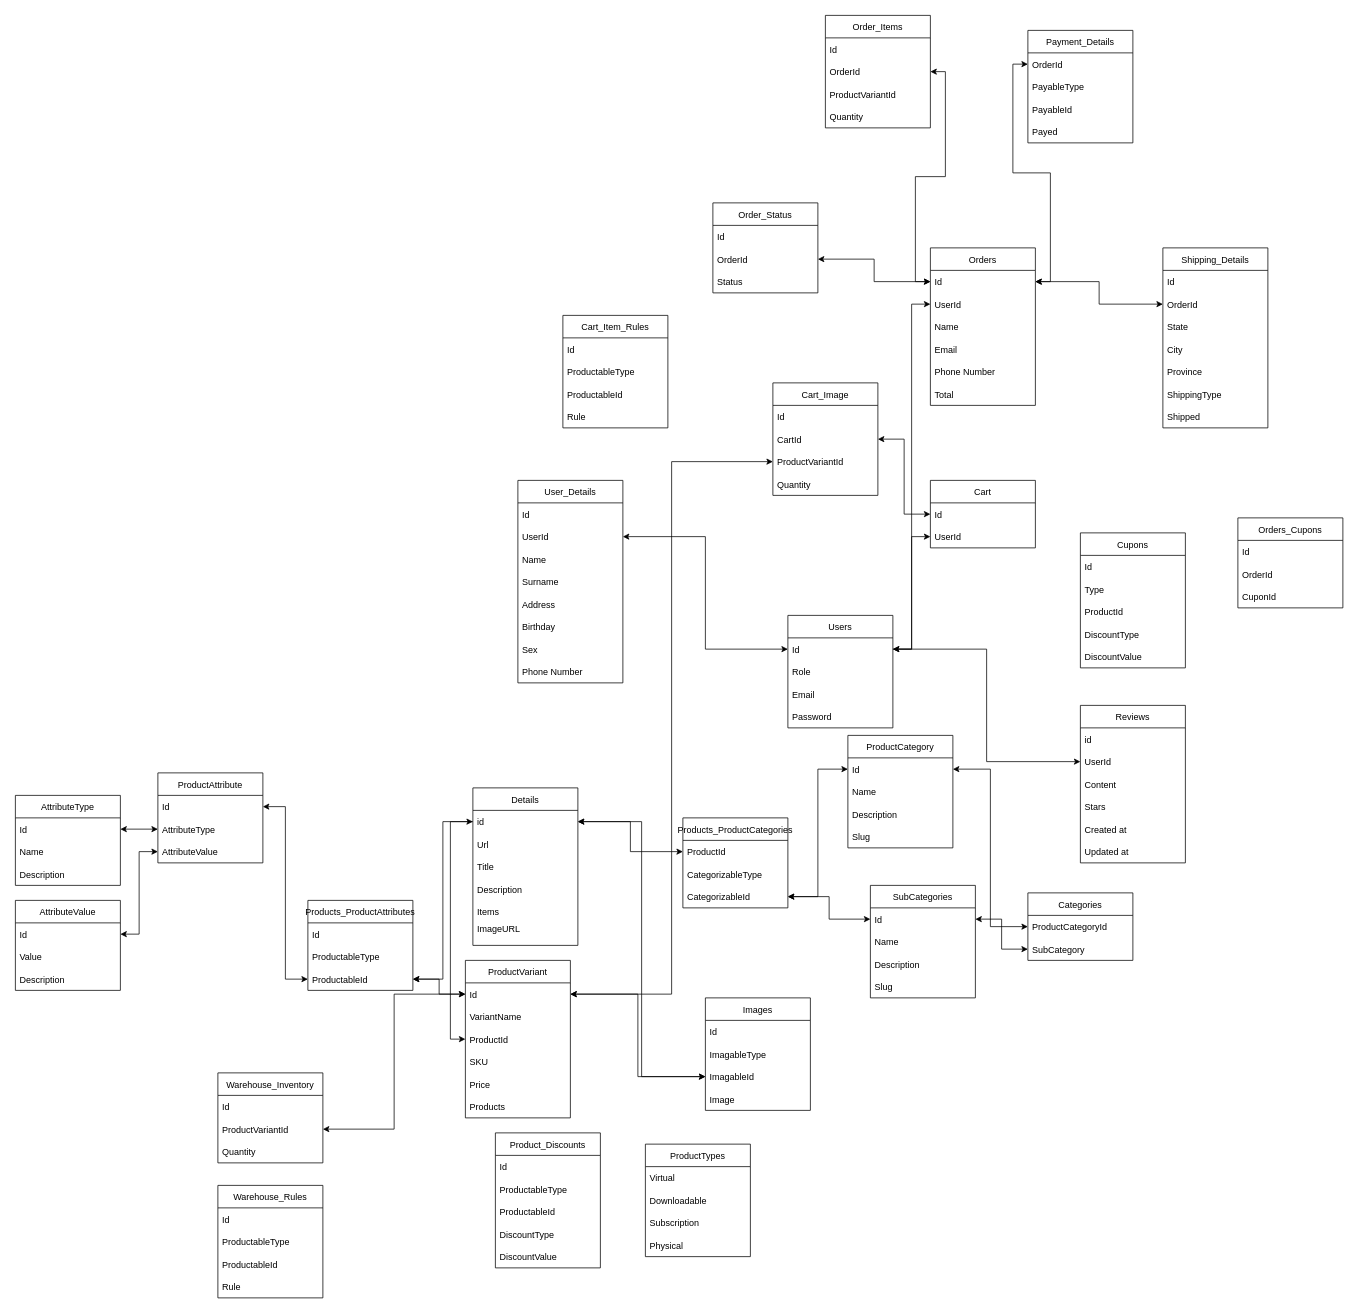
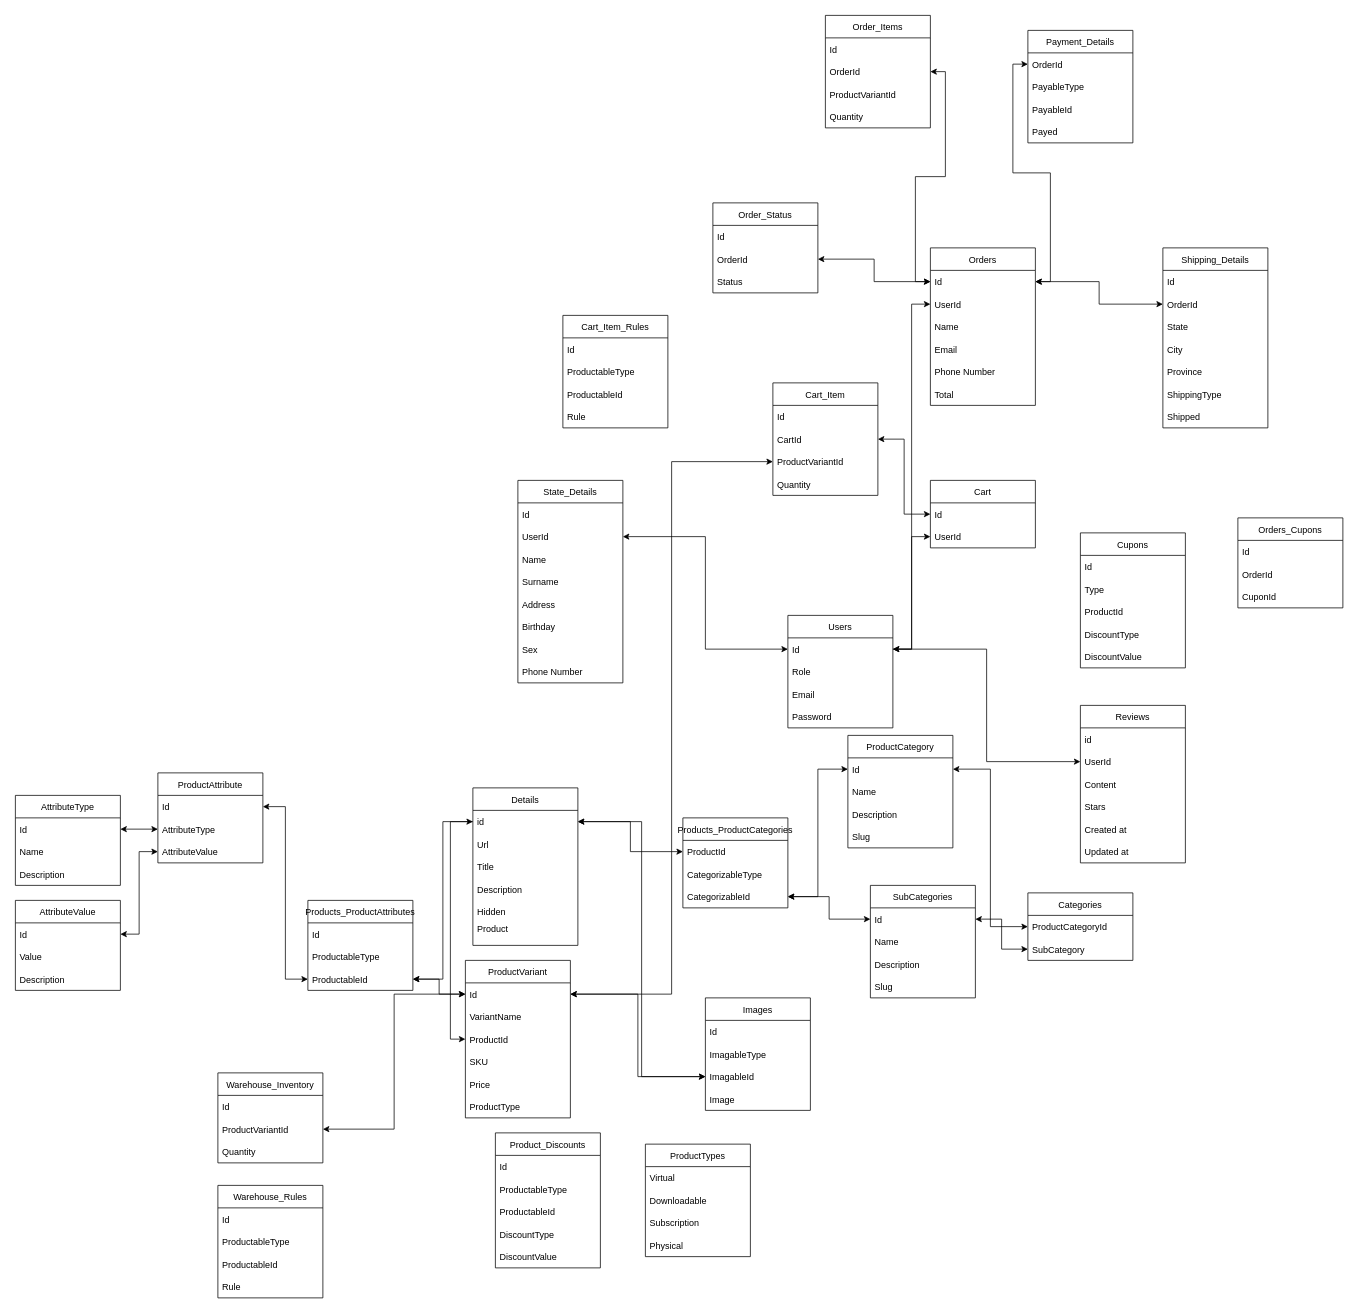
node "Cart_Image": label "Cart_Image" -> "Cart_Item"
node "User_Details": label "User_Details" -> "State_Details"
node "Items": label "Items" -> "Hidden"
node "ImageURL": label "ImageURL" -> "Product"
node "Products": label "Products" -> "ProductType"
